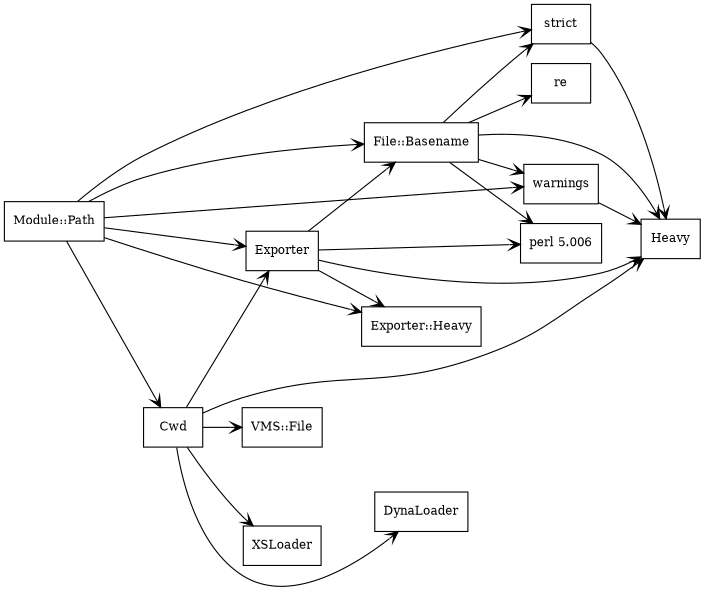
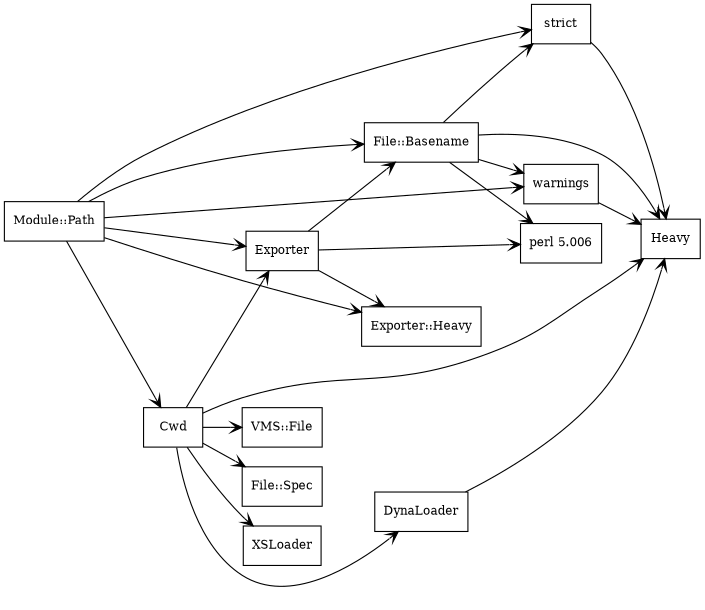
node "re": removed
edge "Exporter" -> "Heavy": now "DynaLoader" -> "Heavy"
node "File::Spec": added
